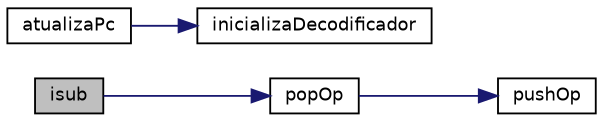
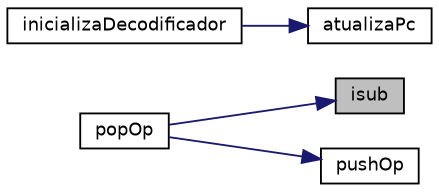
edge "atualizaPc" -> "inicializaDecodificador": reversed
edge "isub" -> "popOp": reversed
